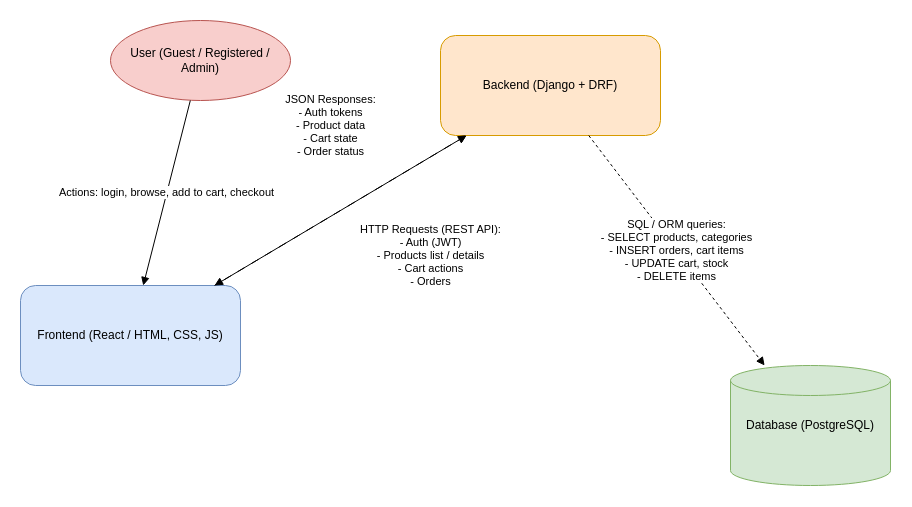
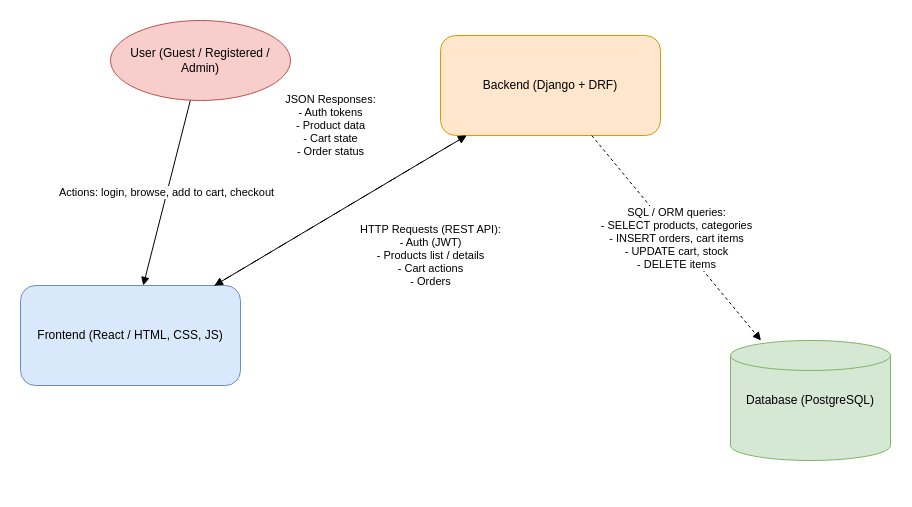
node "Database (PostgreSQL)": moved (811, 426) -> (811, 401)
